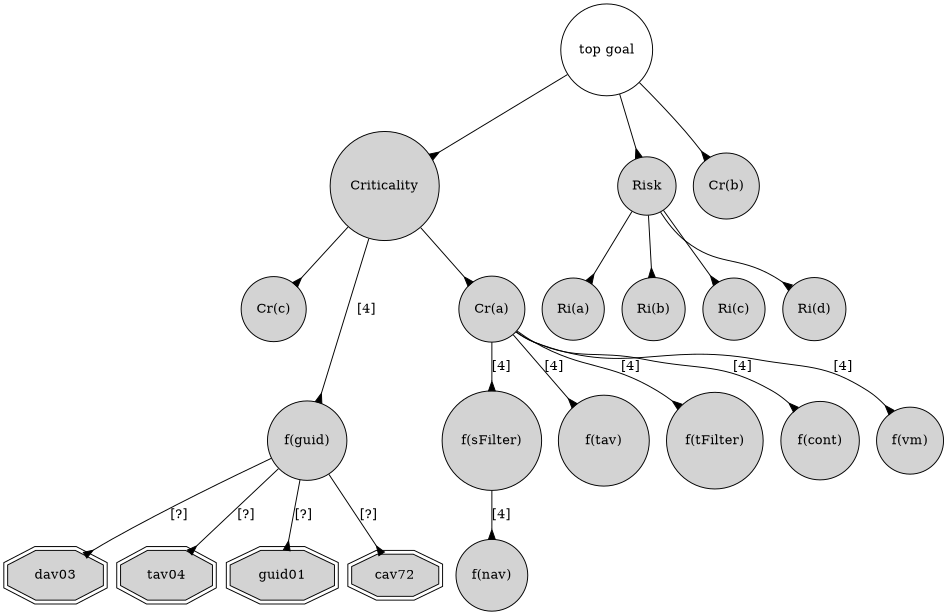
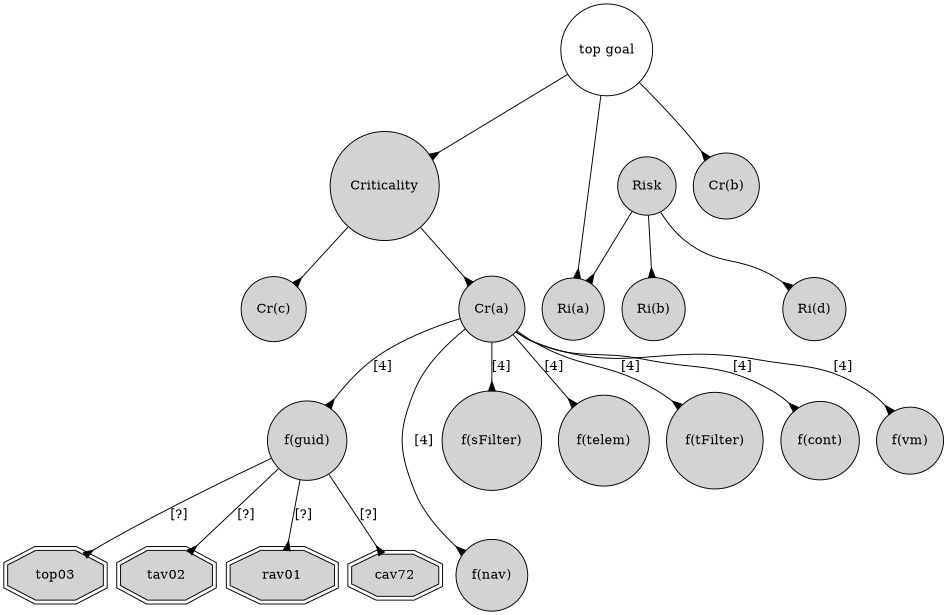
edge "top goal" -> "Risk": now "top goal" -> "Ri(a)"
node "Ri(c)": removed
edge "Criticality" -> "f(guid)": now "Cr(a)" -> "f(guid)"
node "f(tav)": label "f(tav)" -> "f(telem)"
edge "f(sFilter)" -> "f(nav)": now "Cr(a)" -> "f(nav)"
node "dav03": label "dav03" -> "top03"
node "tav04": label "tav04" -> "tav02"
node "guid01": label "guid01" -> "rav01"
